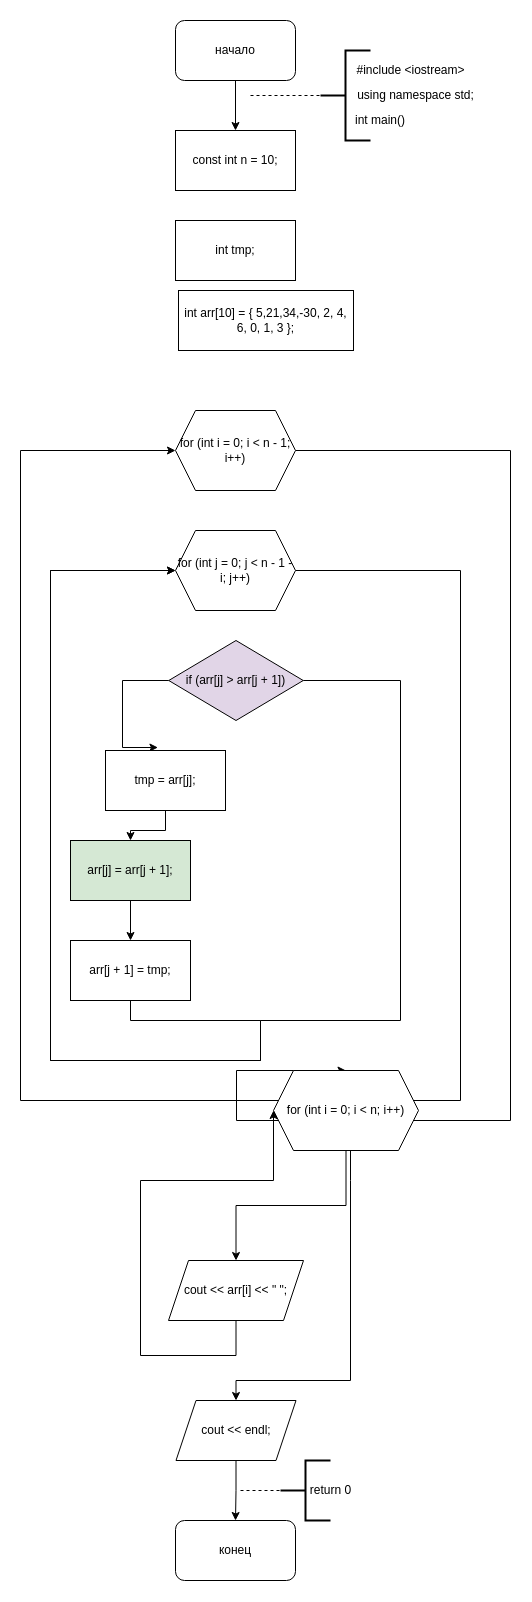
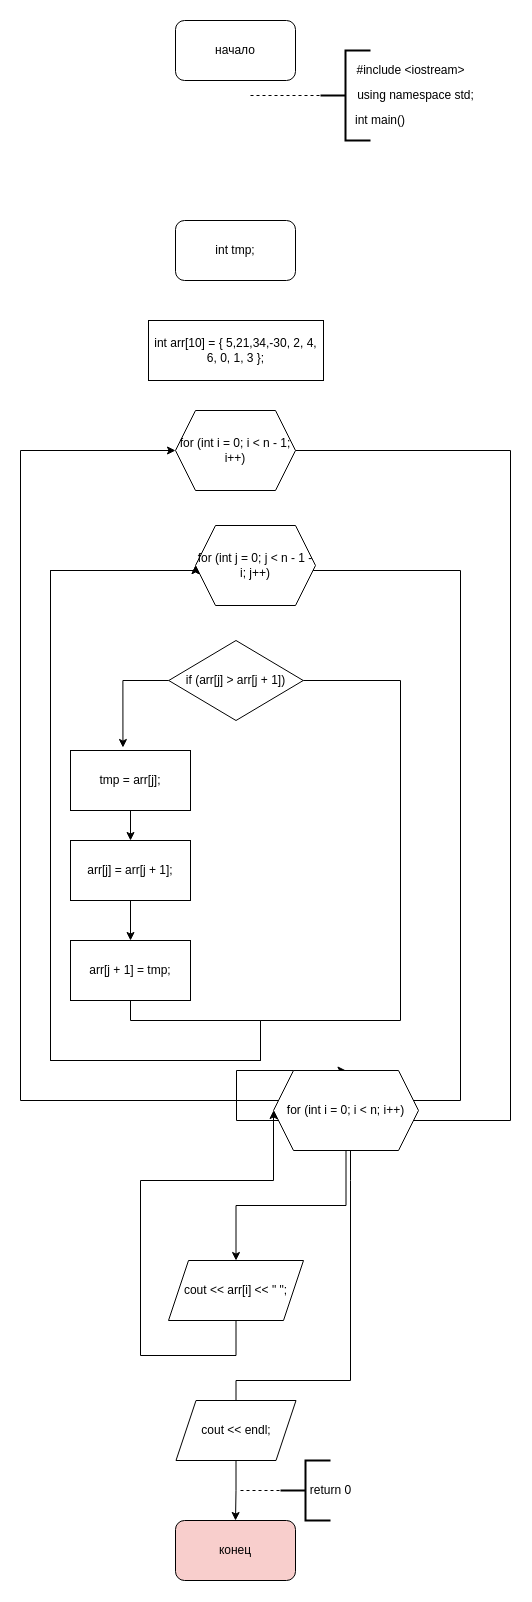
edge "начало" -> "const int n = 10;": removed
node "const int n = 10;": removed
node "int tmp;": shape rectangle -> rounded rectangle
node "int arr[10] = { 5,21,34,-30, 2, 4, 6, 0, 1, 3 };": moved (266, 321) -> (236, 351)
node "for (int j = 0; j < n - 1 - i; j++)": moved (236, 571) -> (256, 566)
node "if (arr[j] > arr[j + 1])": fillcolor #e1d5e7 -> #ffffff
node "tmp = arr[j];": moved (166, 781) -> (131, 781)
node "arr[j] = arr[j + 1];": fillcolor #d5e8d4 -> #ffffff
edge "for (int i = 0; i < n; i++)" -> "cout << endl;": arrowhead classic -> none
node "конец": fillcolor #ffffff -> #f8cecc
